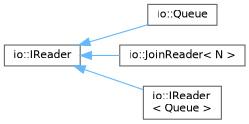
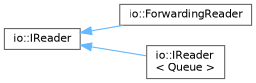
node "io::Queue": label "io::Queue" -> "io::ForwardingReader"
node "io::JoinReader< N >": removed
